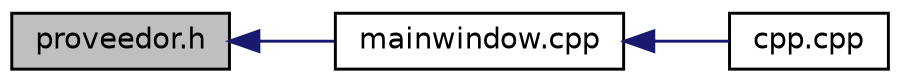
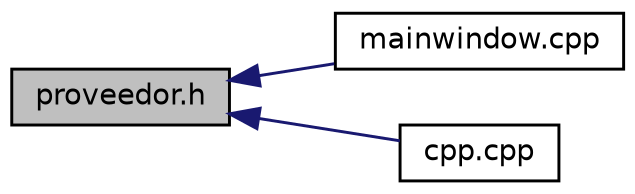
edge "cpp.cpp" -> "mainwindow.cpp": now "cpp.cpp" -> "proveedor.h"
